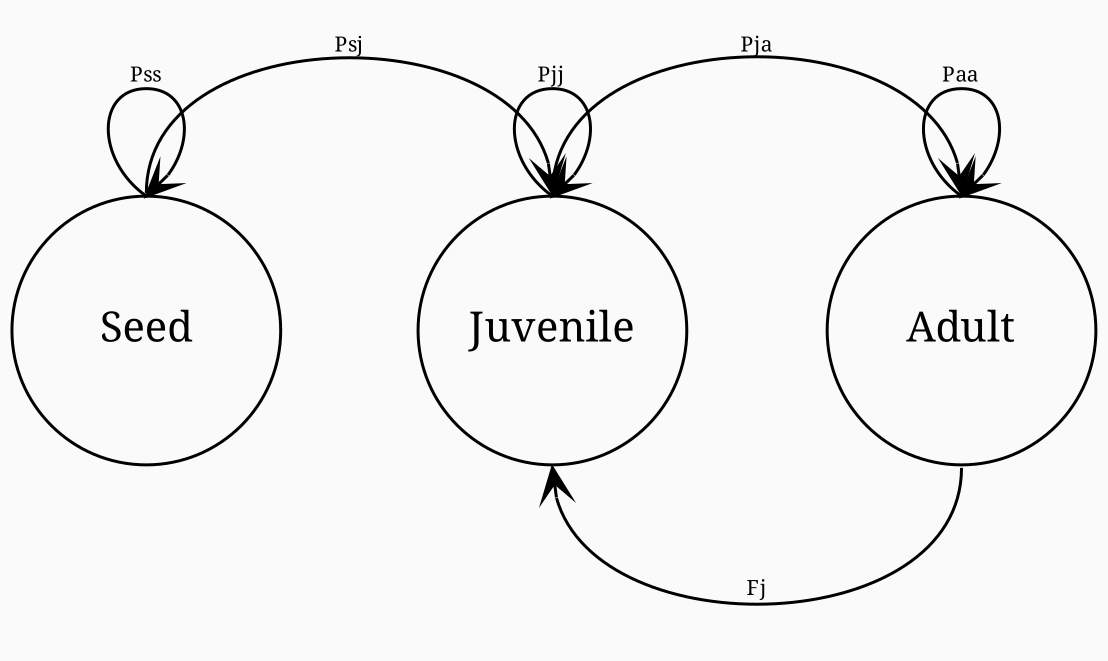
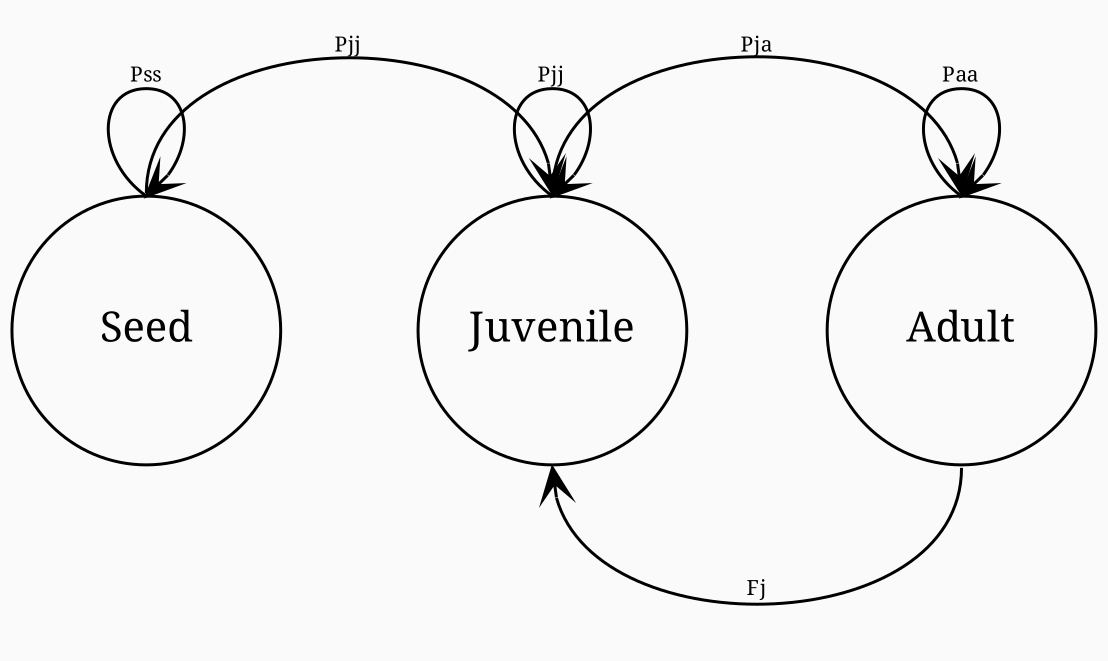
edge "Seed" -- "Juvenile": label "Psj" -> "Pjj"
